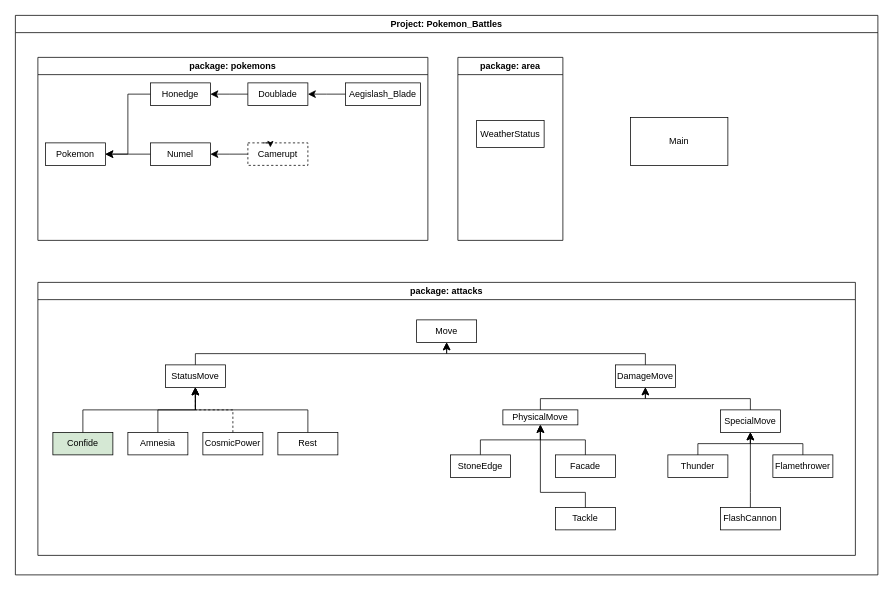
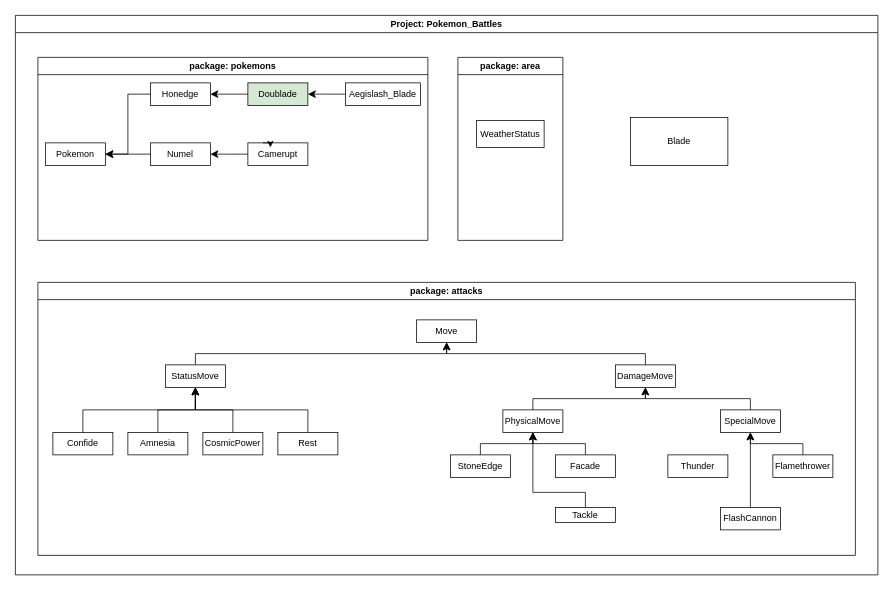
node "Doublade": fillcolor #ffffff -> #d5e8d4
node "Main": label "Main" -> "Blade"
node "Camerupt": style dashed -> solid
node "PhysicalMove": size 75x15 -> 60x23
edge "CosmicPower" -> "StatusMove": style dashed -> solid
node "Confide": fillcolor #d5e8d4 -> #ffffff
edge "Thunder" -> "SpecialMove": removed
node "Tackle": size 60x23 -> 60x15
